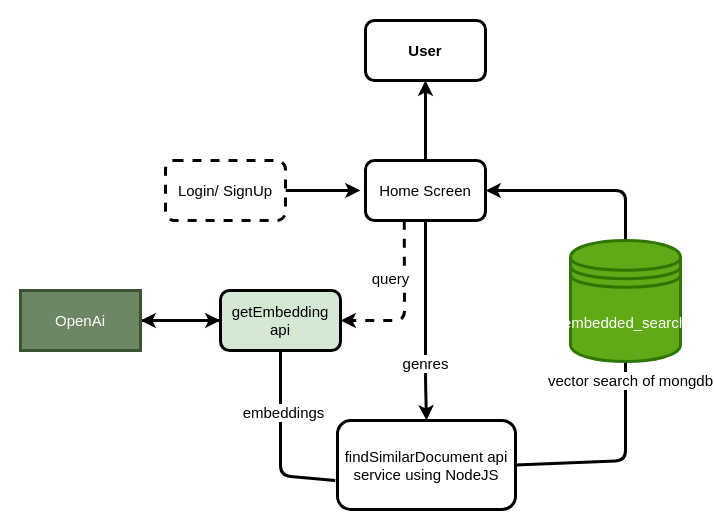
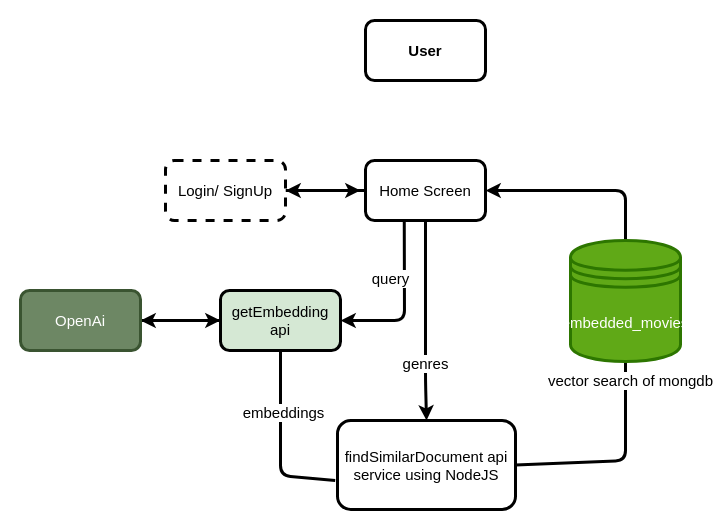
edge "Home Screen" -> "User": now "Home Screen" -> "Login/ SignUp"
node "OpenAi": shape rectangle -> rounded rectangle
edge "Home Screen" -> "getEmbedding api": style dashed -> solid
node "embedded_search": label "embedded_search" -> "embedded_movies"
